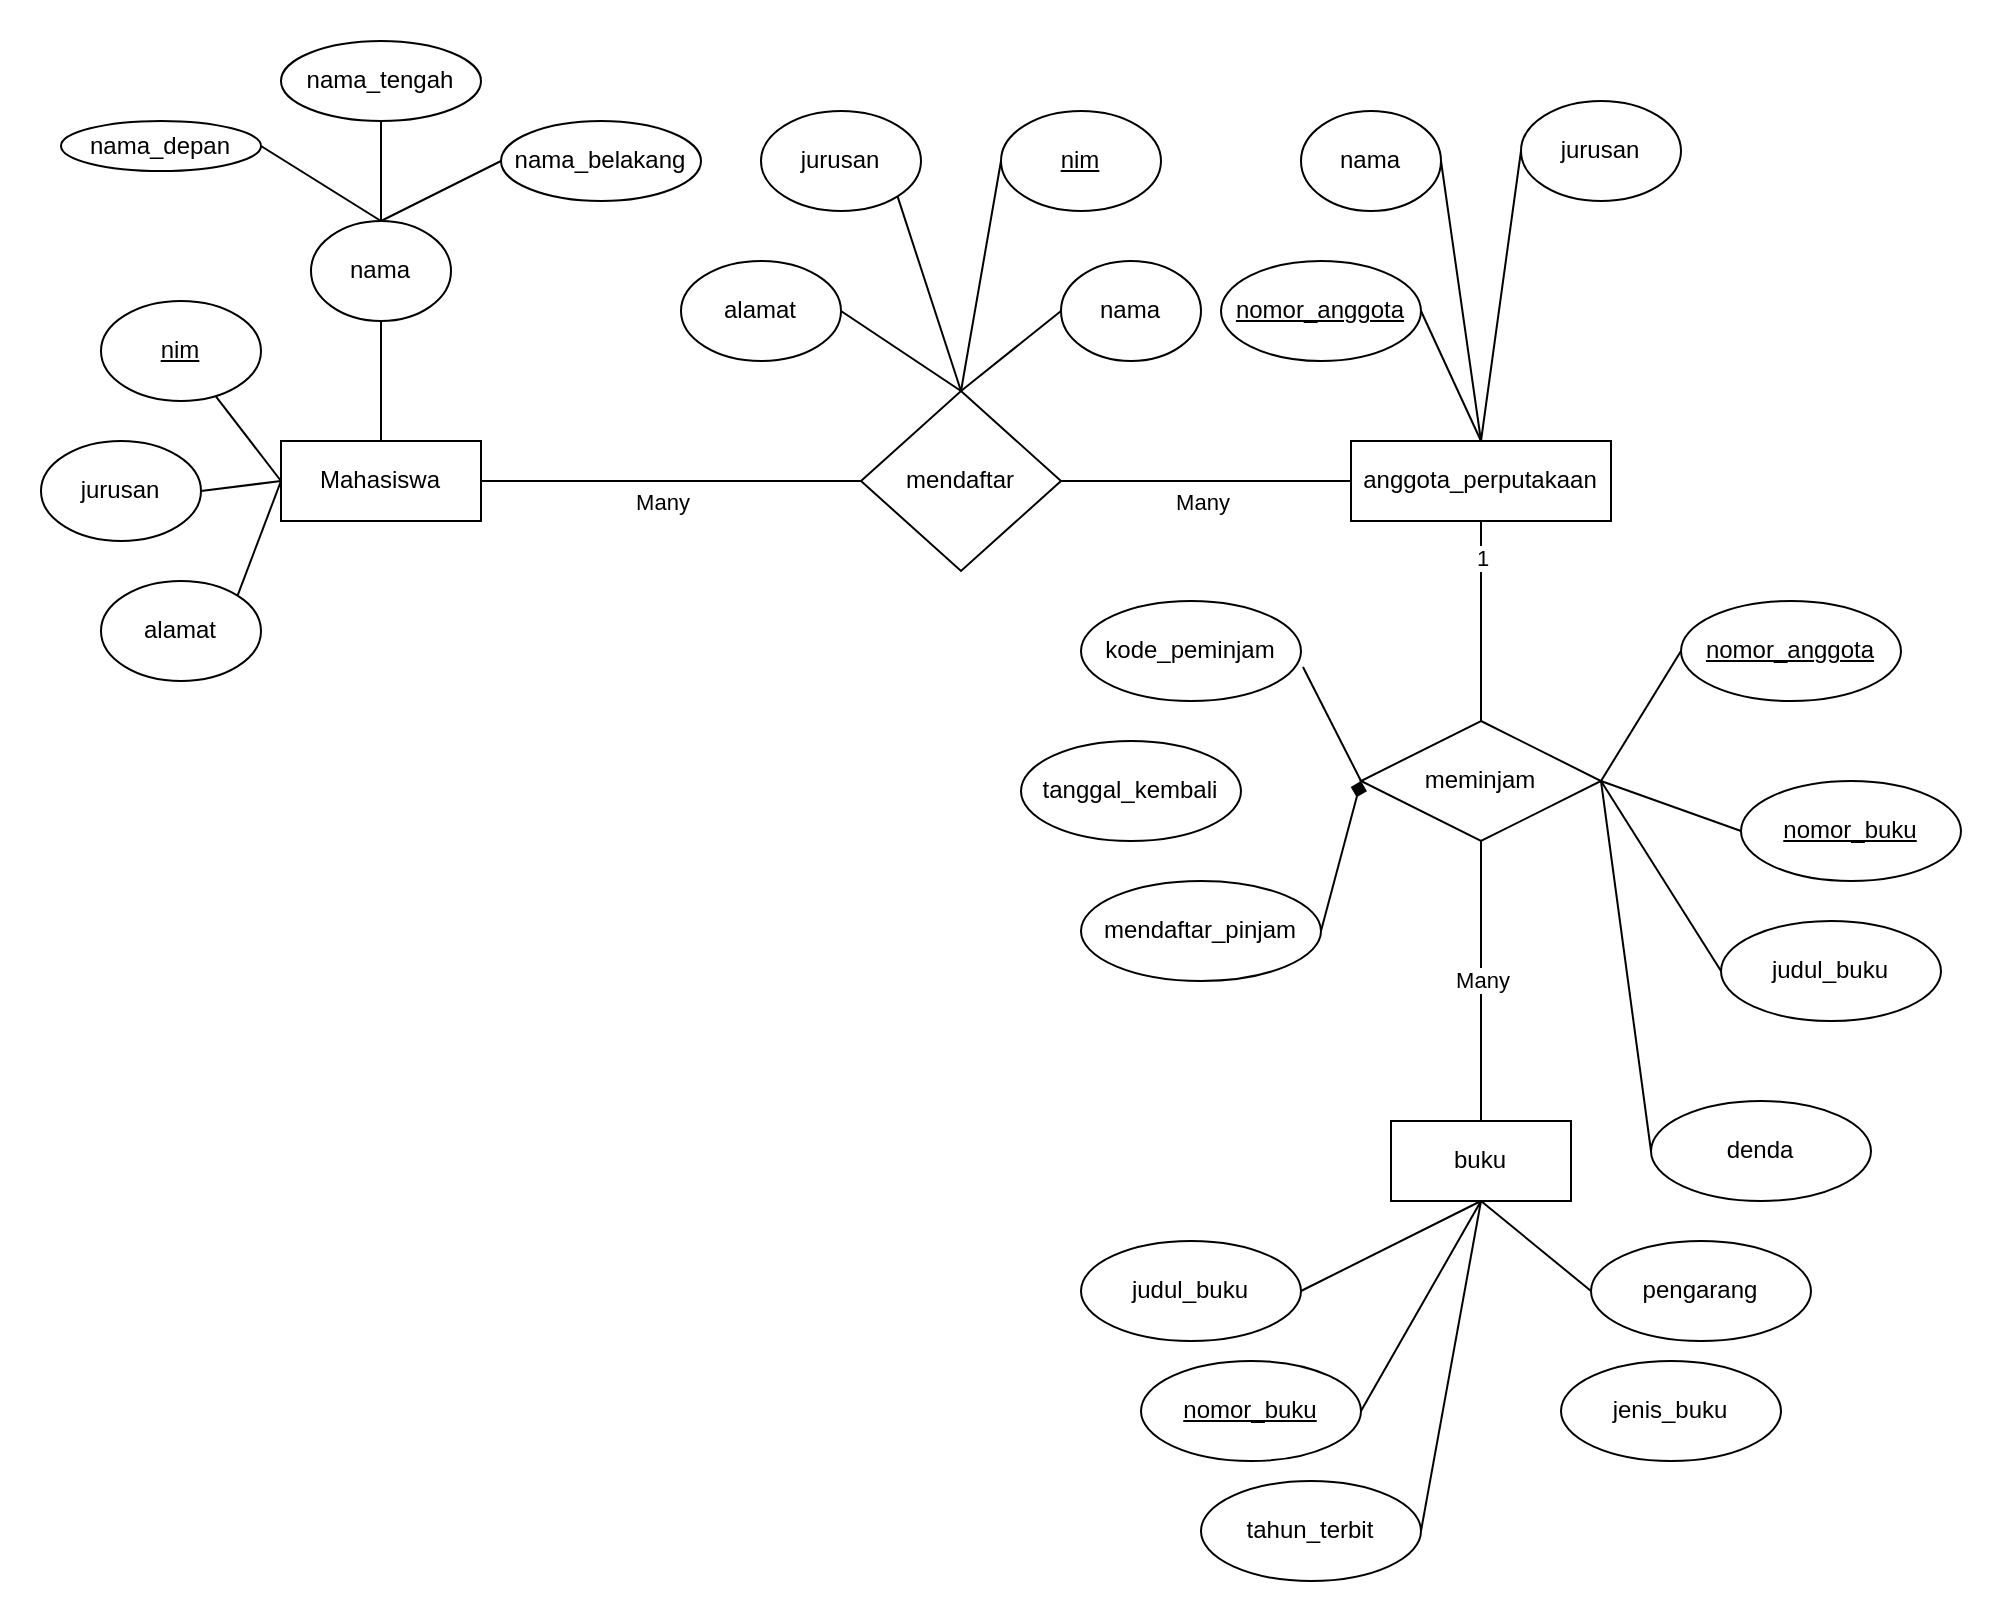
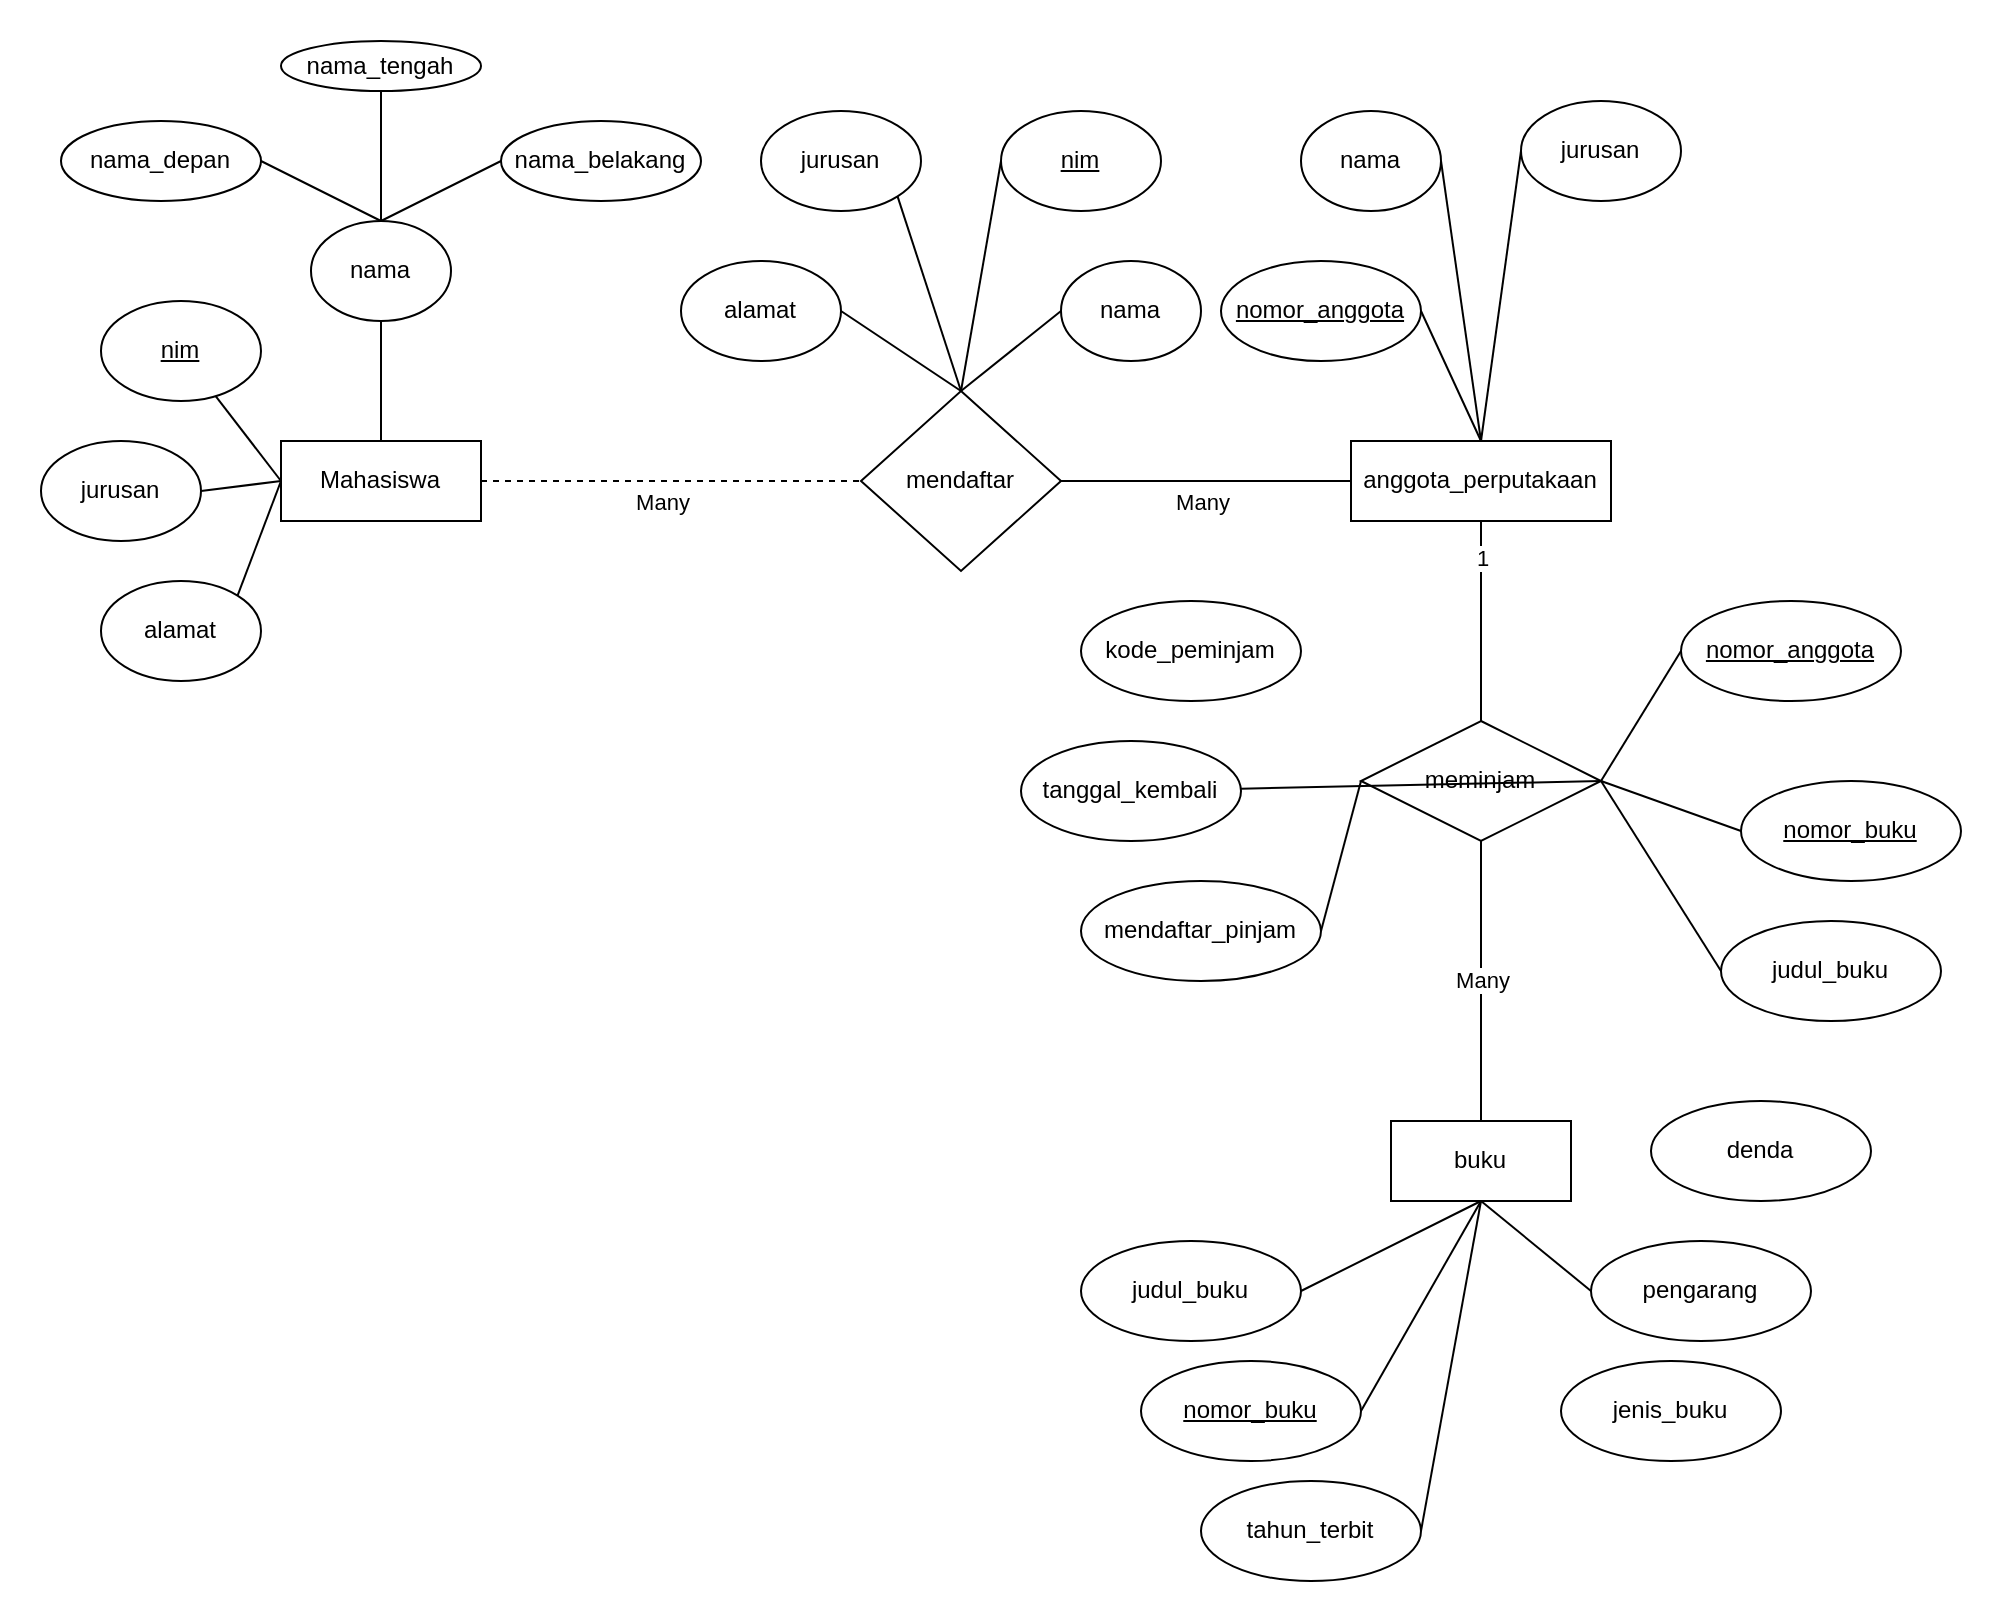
node "nama_tengah": size 200x80 -> 200x50
node "nama_depan": size 200x50 -> 200x80
edge "Mahasiswa" -- "mendaftar": style solid -> dashed
edge "kode_peminjam" -- "meminjam": removed
edge "mendaftar_pinjam" -> "meminjam": arrowhead diamond -> none
edge "meminjam" -- "denda": now "meminjam" -- "tanggal_kembali"
